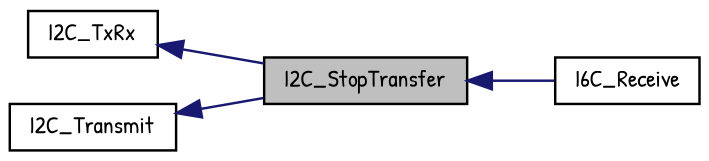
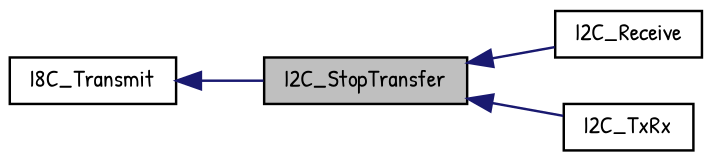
edge "I2C_StopTransfer" -> "I2C_TxRx": reversed
node "I6C_Receive": label "I6C_Receive" -> "I2C_Receive"
node "I2C_Transmit": label "I2C_Transmit" -> "I8C_Transmit"
